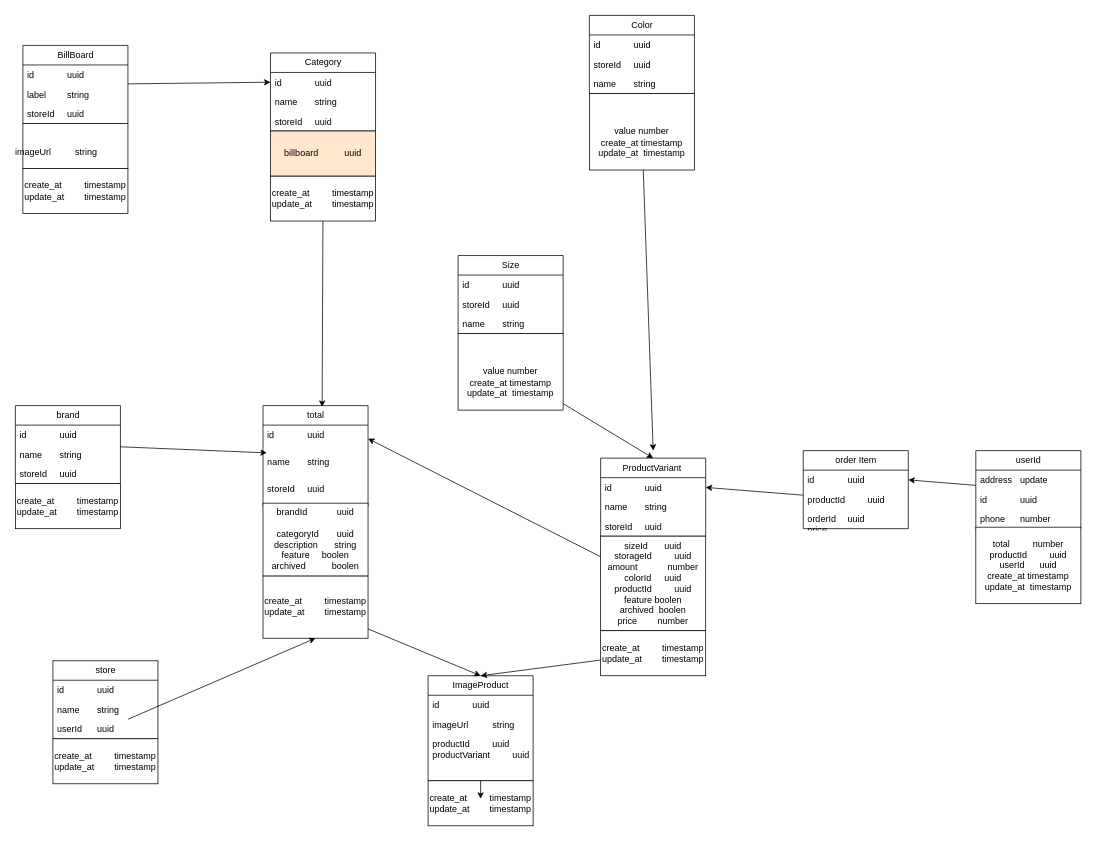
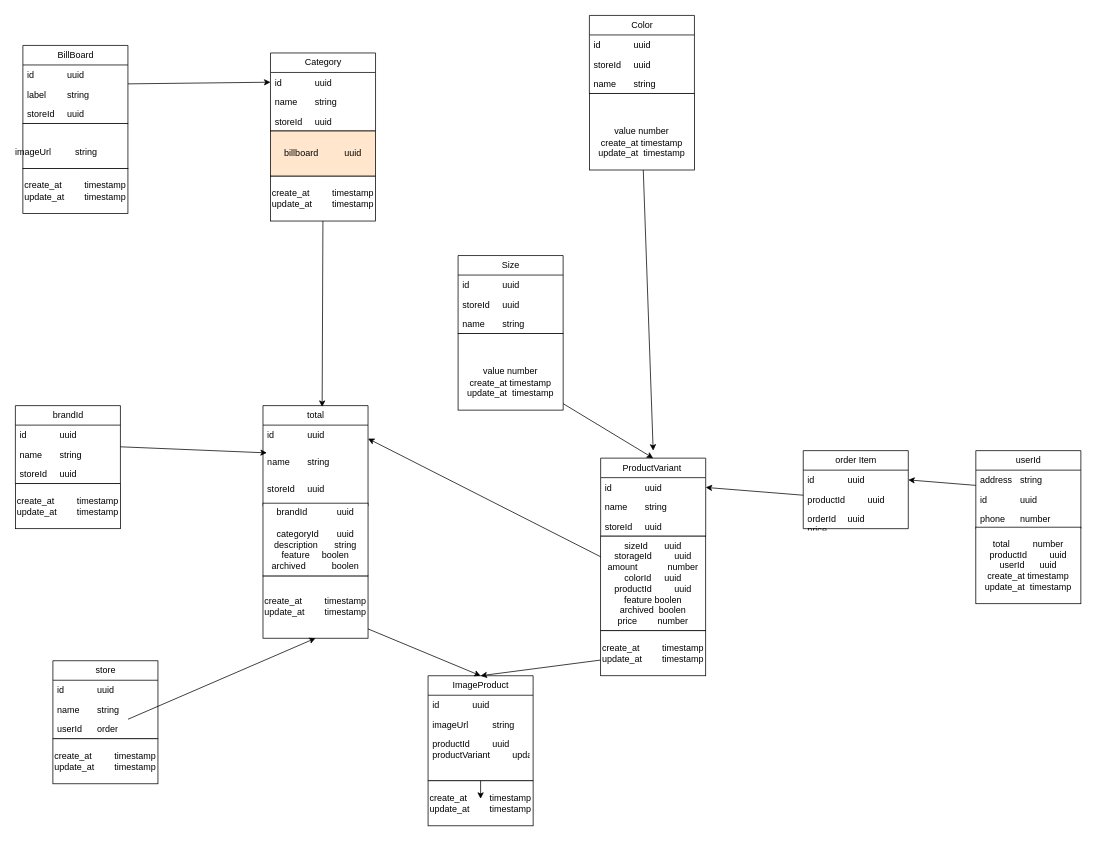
node "brand": label "brand" -> "brandId"
node "address update": label "address update" -> "address string"
node "userId uuid": label "userId uuid" -> "userId order"
node "productId uuid productVariant uuid": label "productId uuid productVariant uuid" -> "productId uuid productVariant update"
